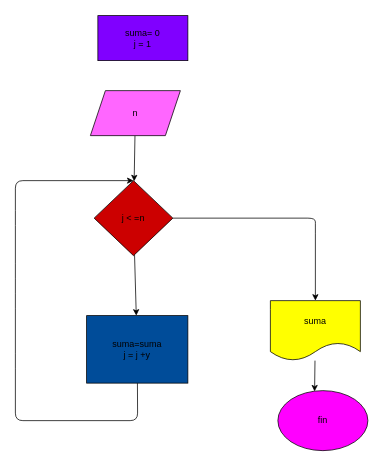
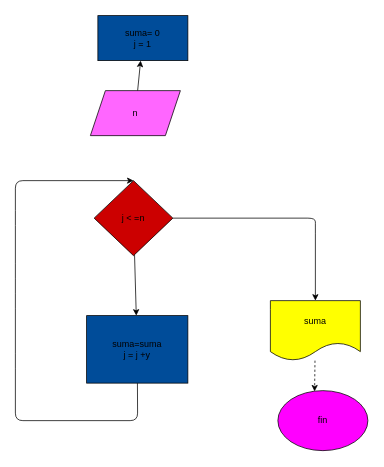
node "suma= 0 j = 1": fillcolor #8000ff -> #004c99
edge "n" -> "j < =n": now "n" -> "suma= 0 j = 1"
edge "suma" -> "fin": style solid -> dashed
